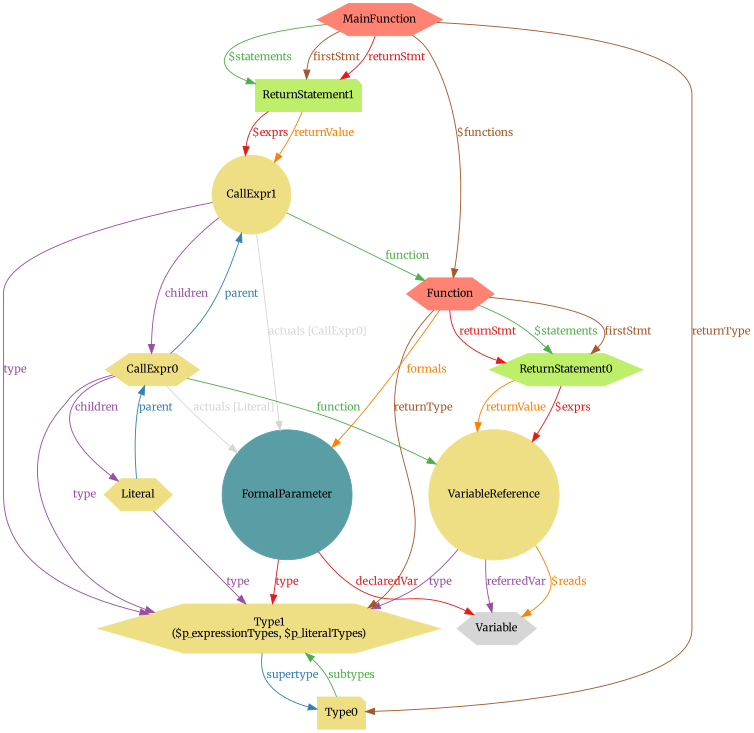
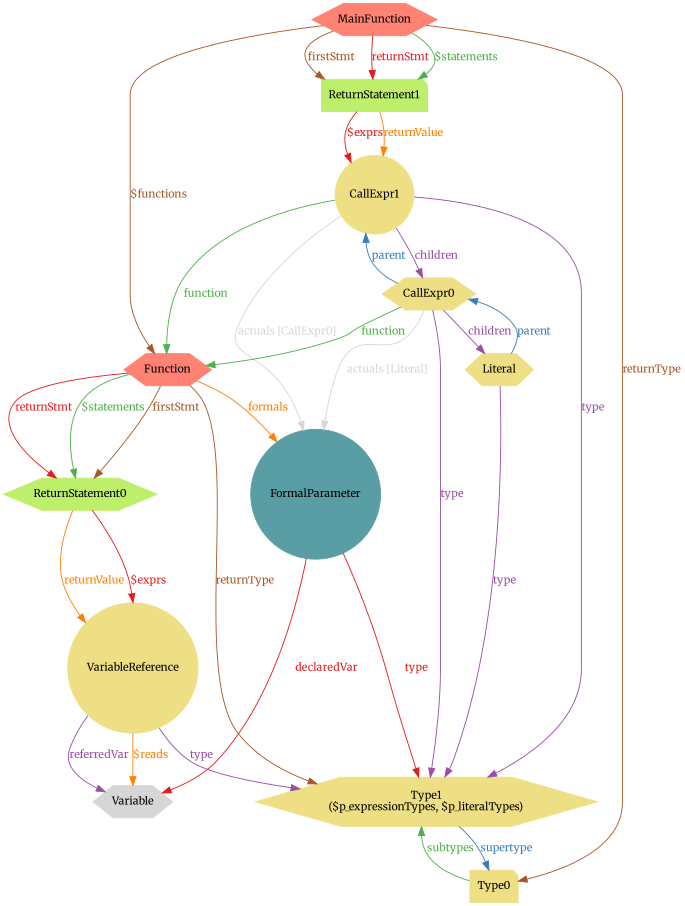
edge "CallExpr0" -> "VariableReference": now "CallExpr0" -> "Function"
